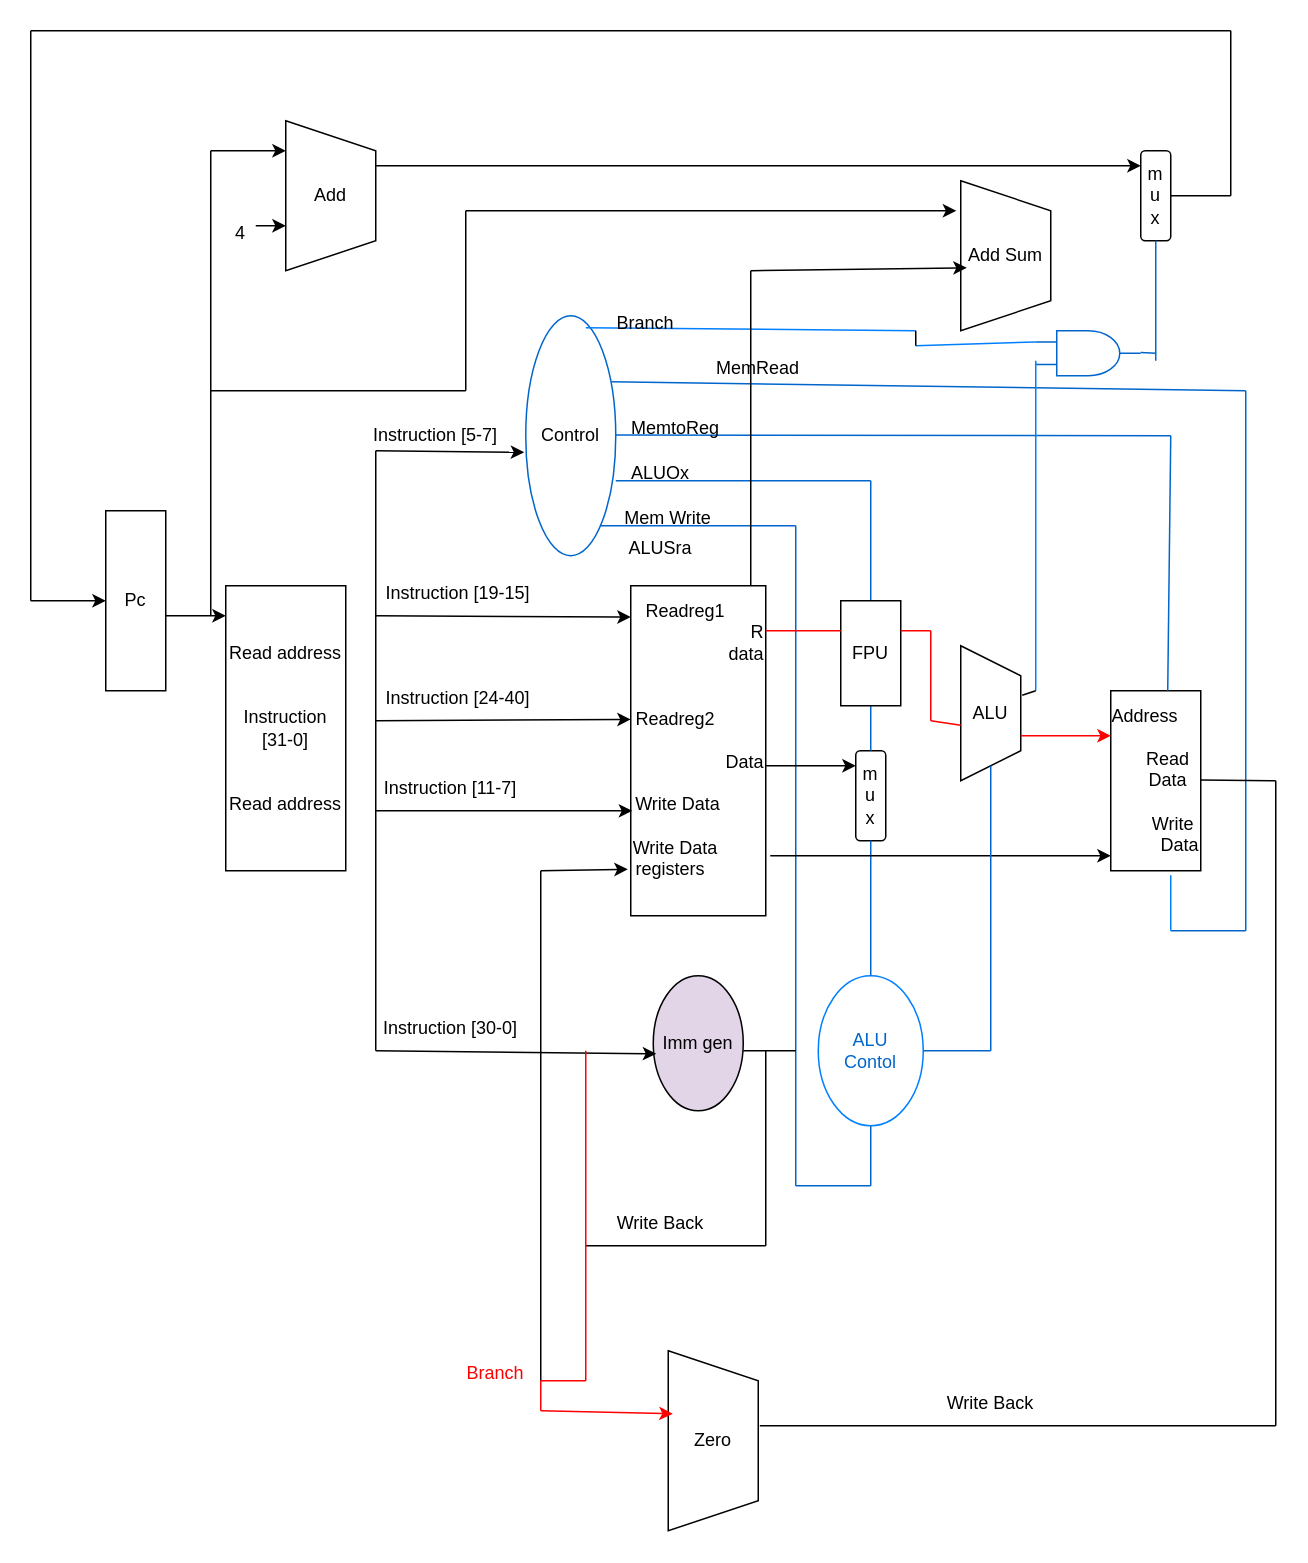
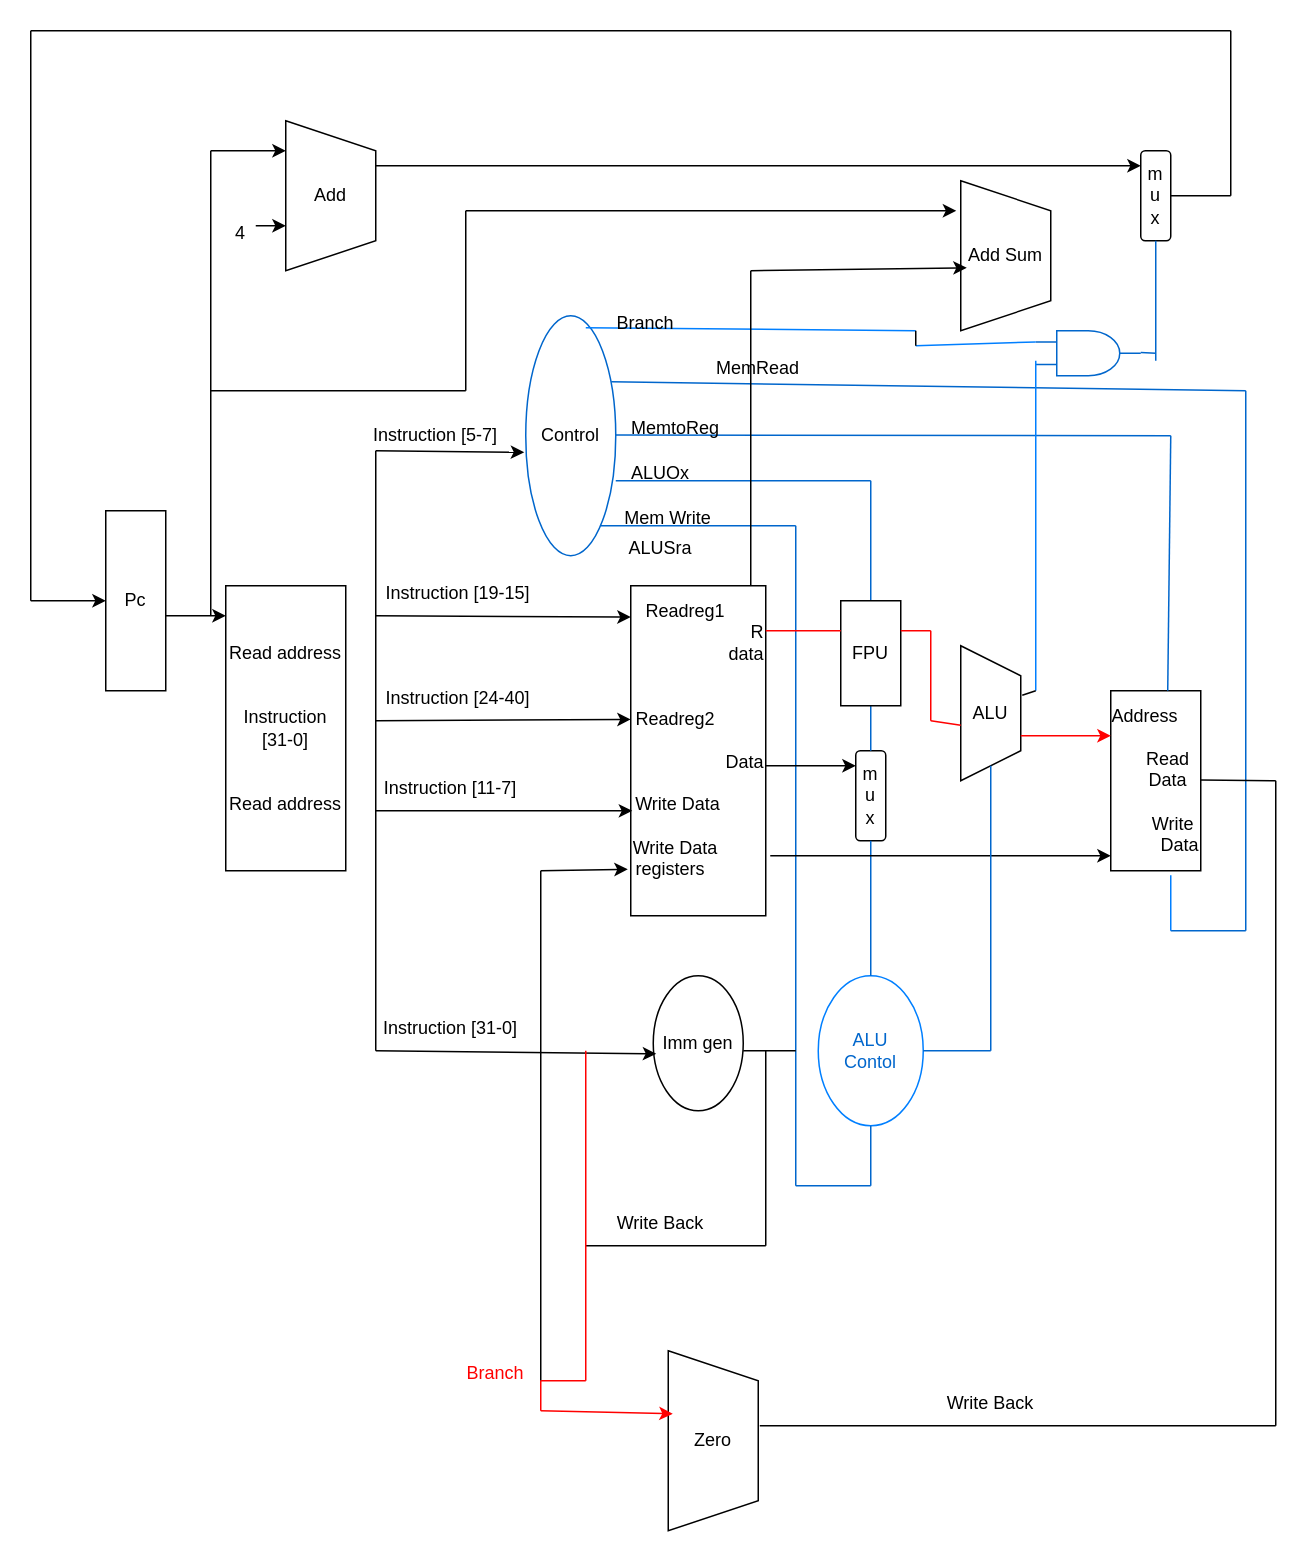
node "Instruction [30-0]": label "Instruction [30-0]" -> "Instruction [31-0]"
node "Imm gen": fillcolor #e1d5e7 -> #ffffff
